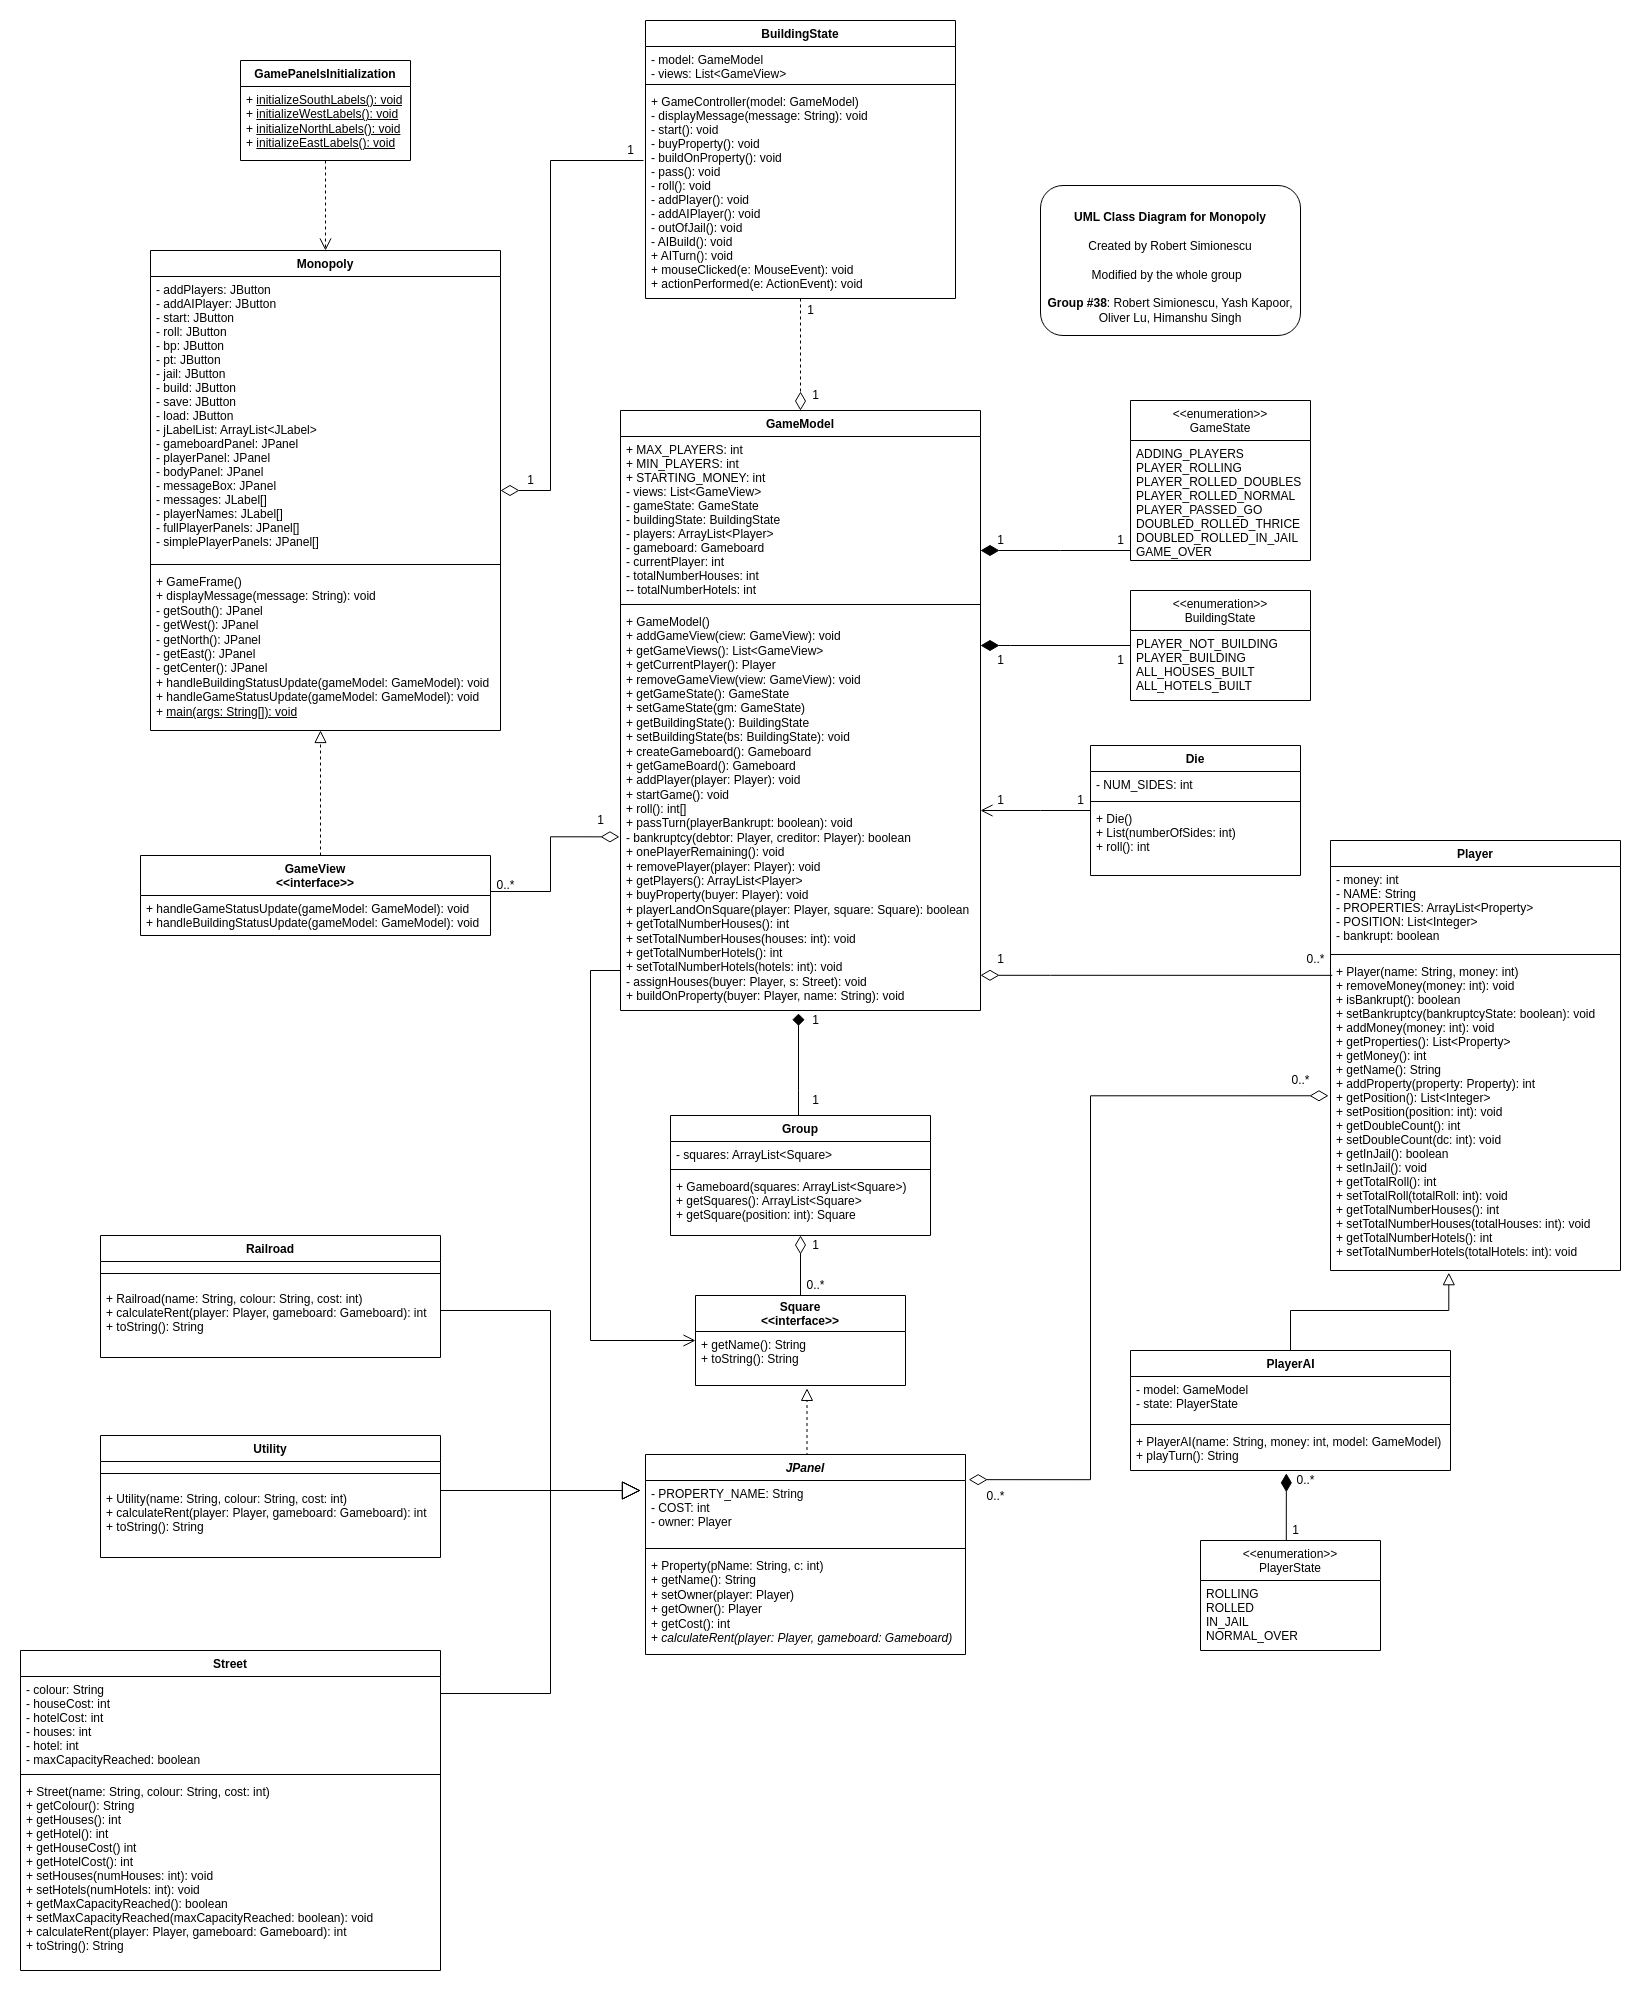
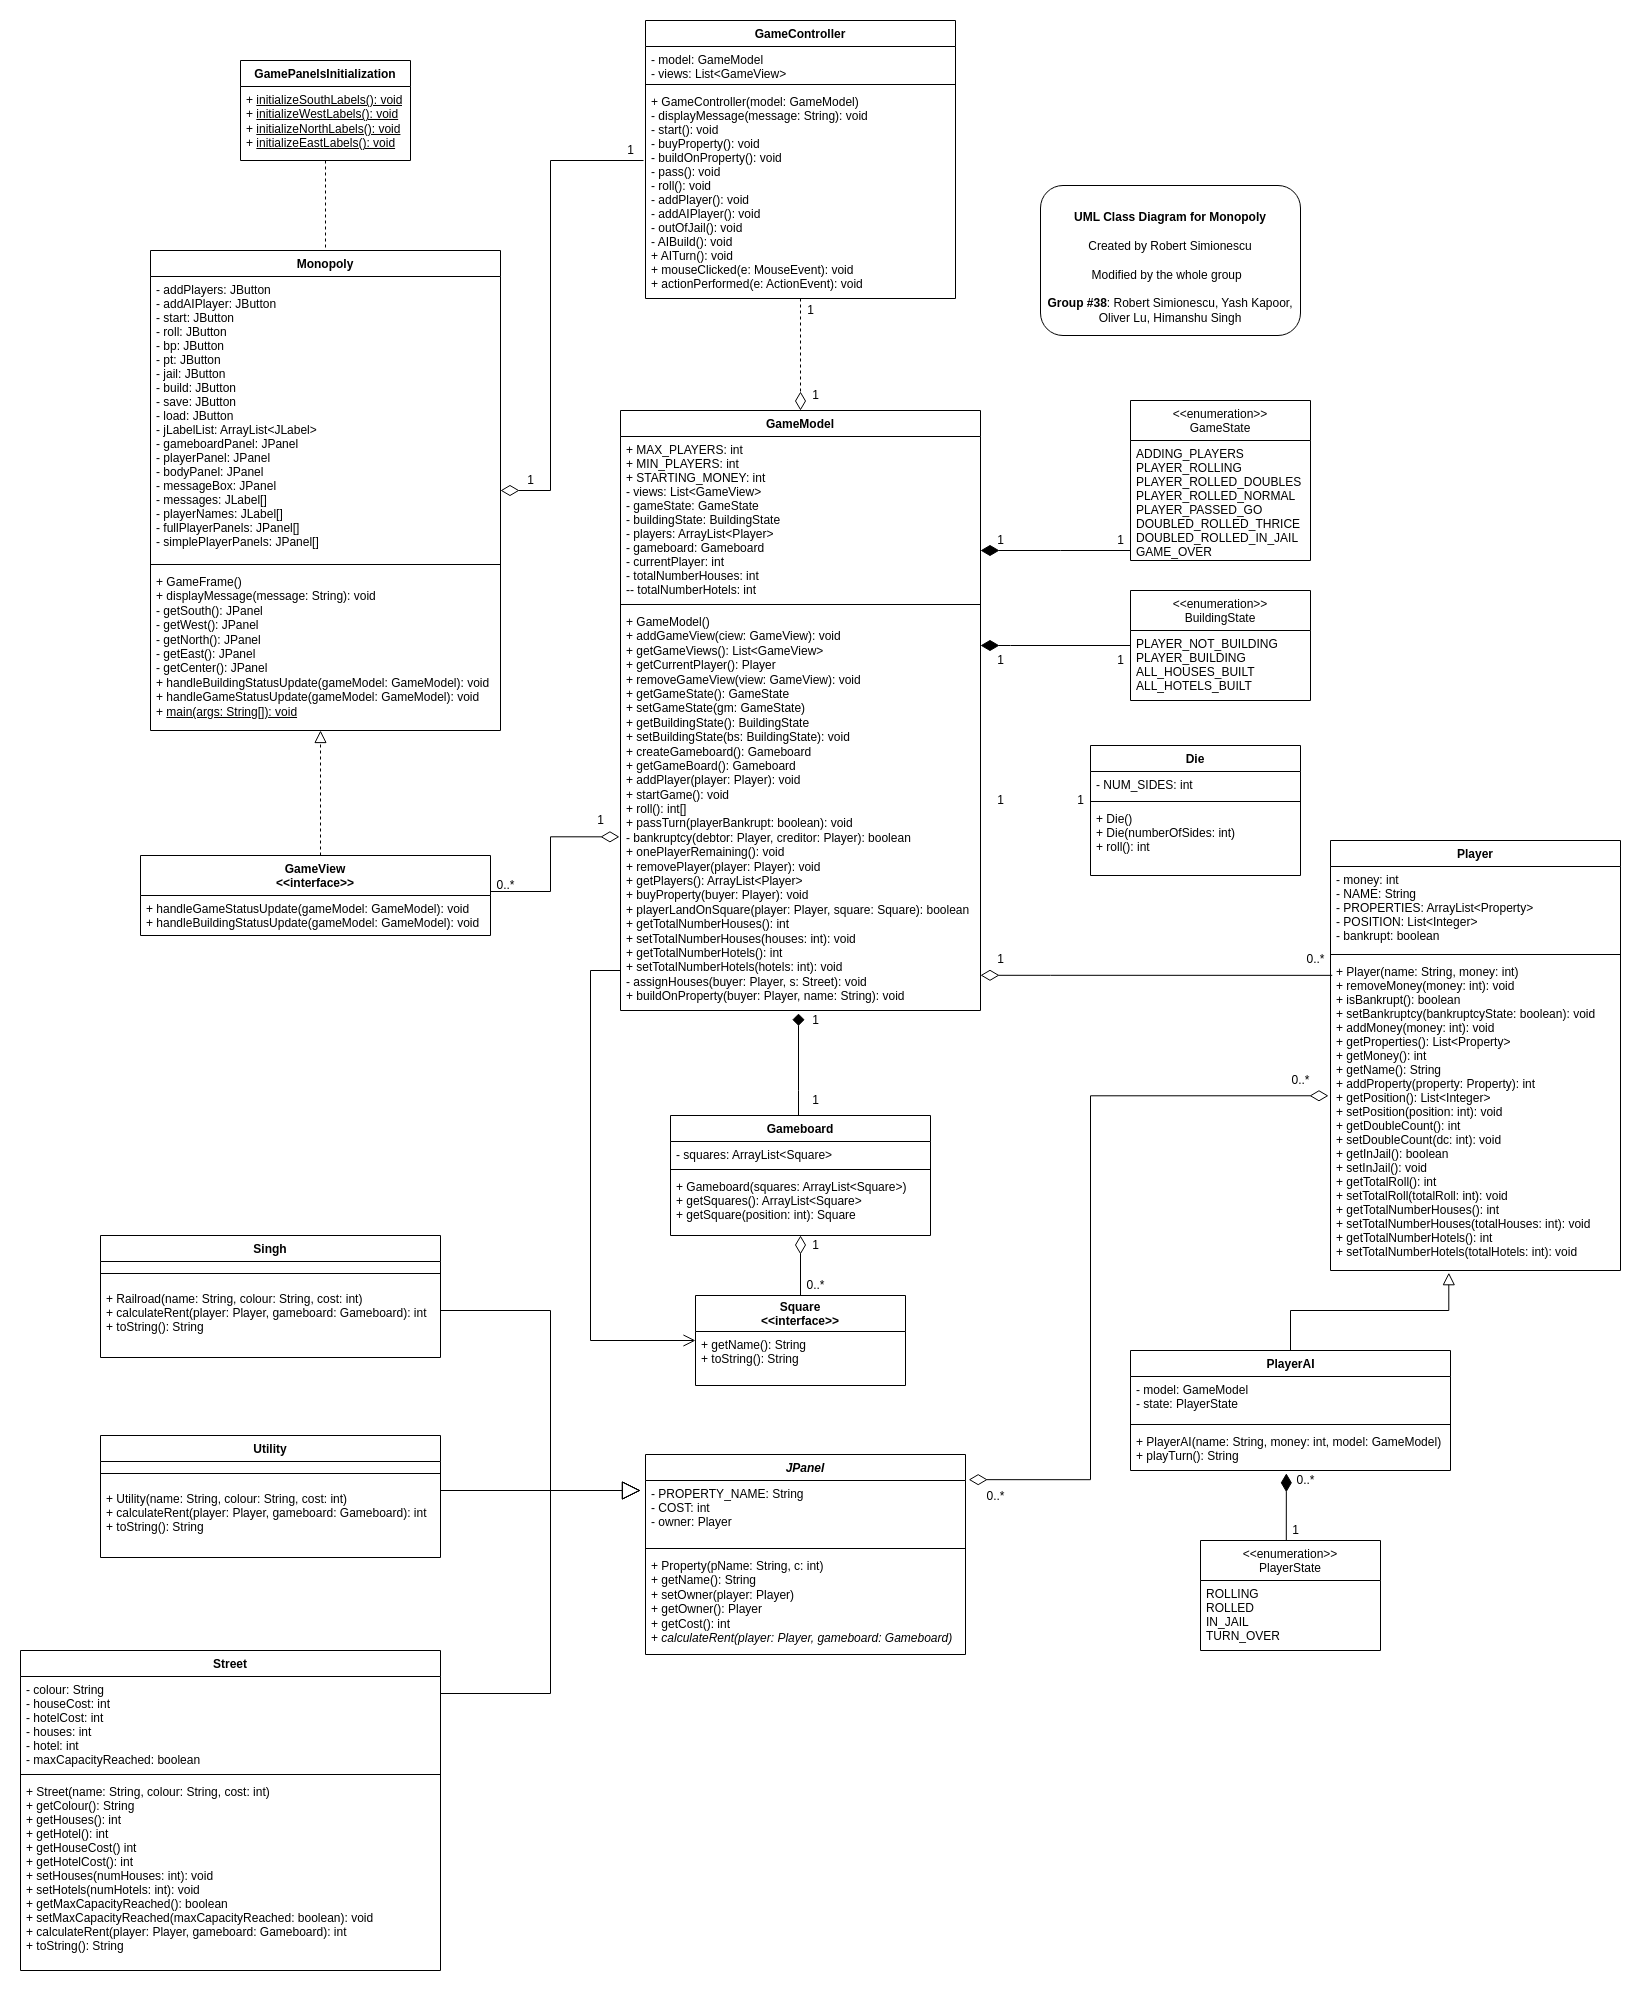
node "BuildingState": label "BuildingState" -> "GameController"
edge "GamePanelsInitialization" -> "Monopoly": arrowhead open -> none
edge "Die" -> "GameModel": removed
node "+ Die() + List(numberOfSides: int) + roll(): int": label "+ Die() + List(numberOfSides: int) + roll(): int" -> "+ Die() + Die(numberOfSides: int) + roll(): int"
node "Group": label "Group" -> "Gameboard"
node "Railroad": label "Railroad" -> "Singh"
edge "JPanel" -> "+ getName(): String + toString(): String": removed
node "ROLLING ROLLED IN_JAIL NORMAL_OVER": label "ROLLING ROLLED IN_JAIL NORMAL_OVER" -> "ROLLING ROLLED IN_JAIL TURN_OVER"
